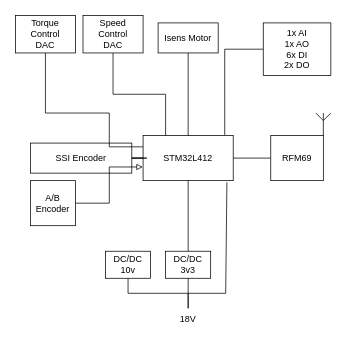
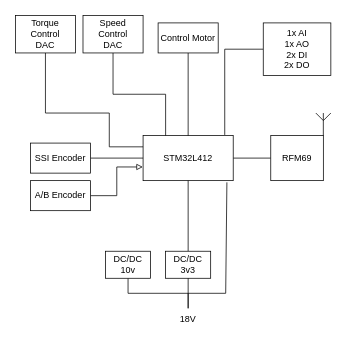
node "Isens Motor": label "Isens Motor" -> "Control Motor"
node "1x AI 1x AO 6x DI 2x DO": label "1x AI 1x AO 6x DI 2x DO" -> "1x AI 1x AO 2x DI 2x DO"
node "SSI Encoder": size 101x30 -> 60x30
node "A/B Encoder": size 45x45 -> 60x30
